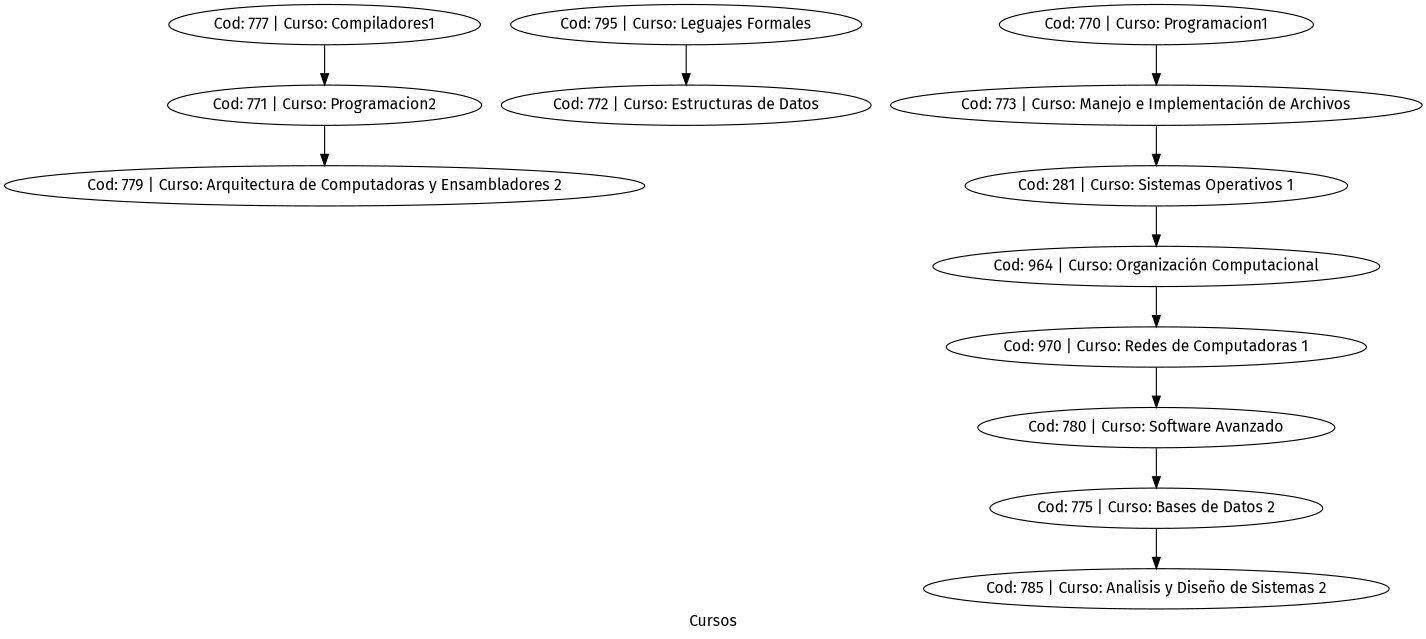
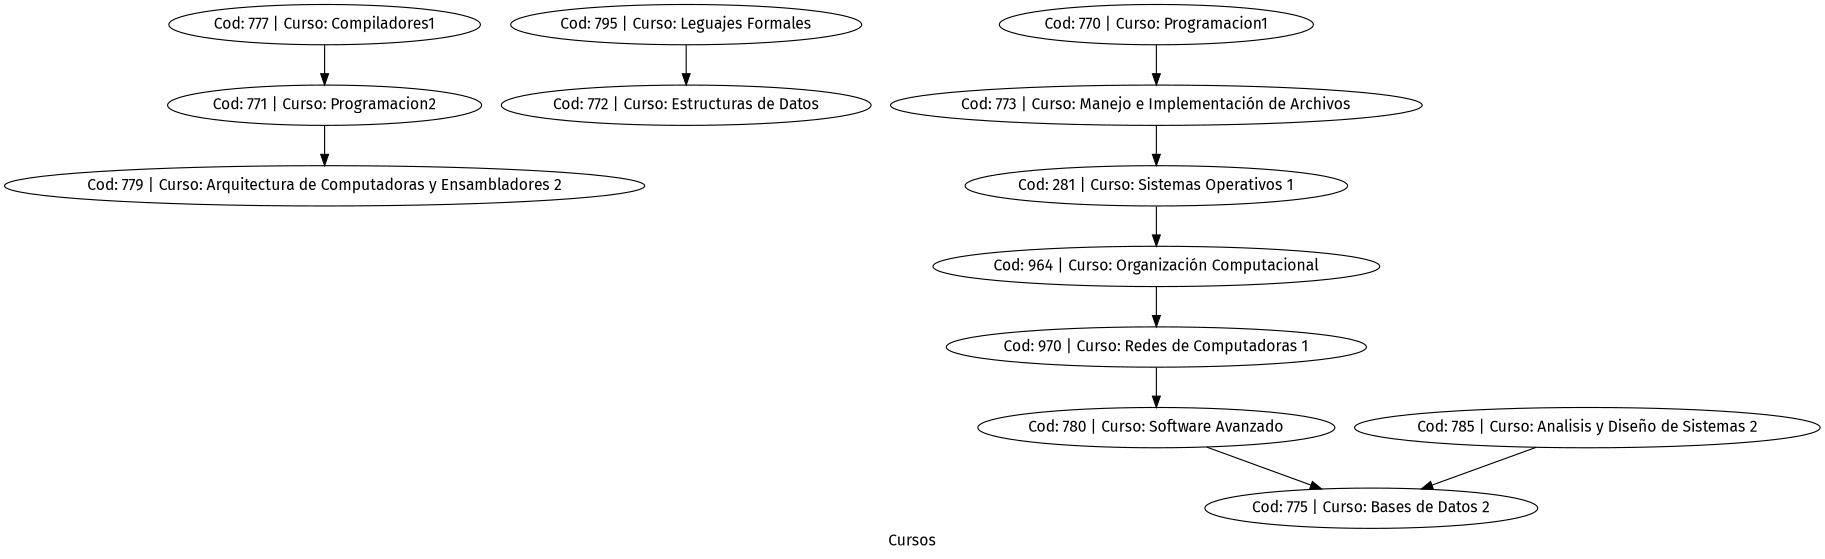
edge "Cod: 775 | Curso: Bases de Datos 2" -> "Cod: 785 | Curso: Analisis y Diseño de Sistemas 2": reversed
